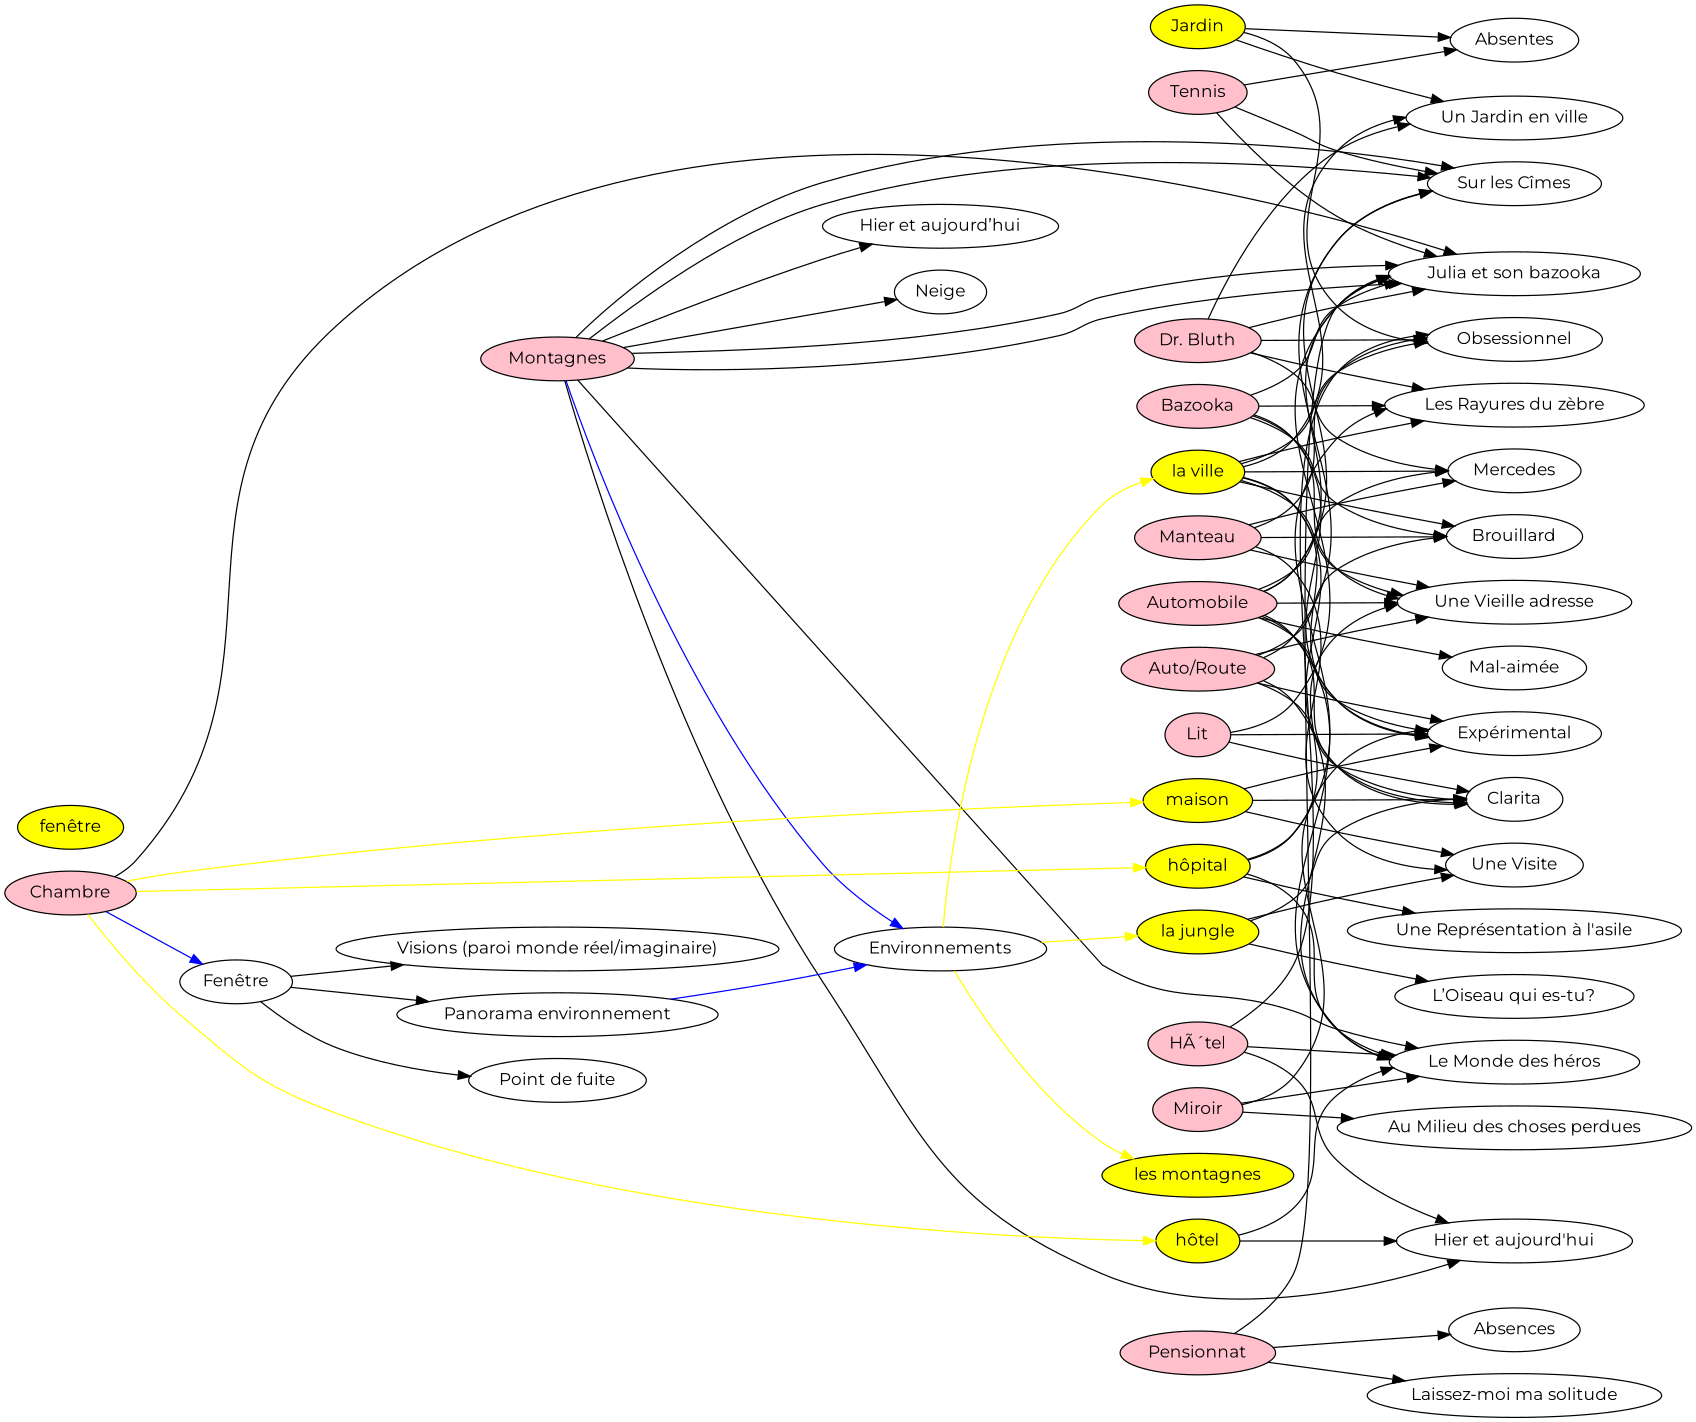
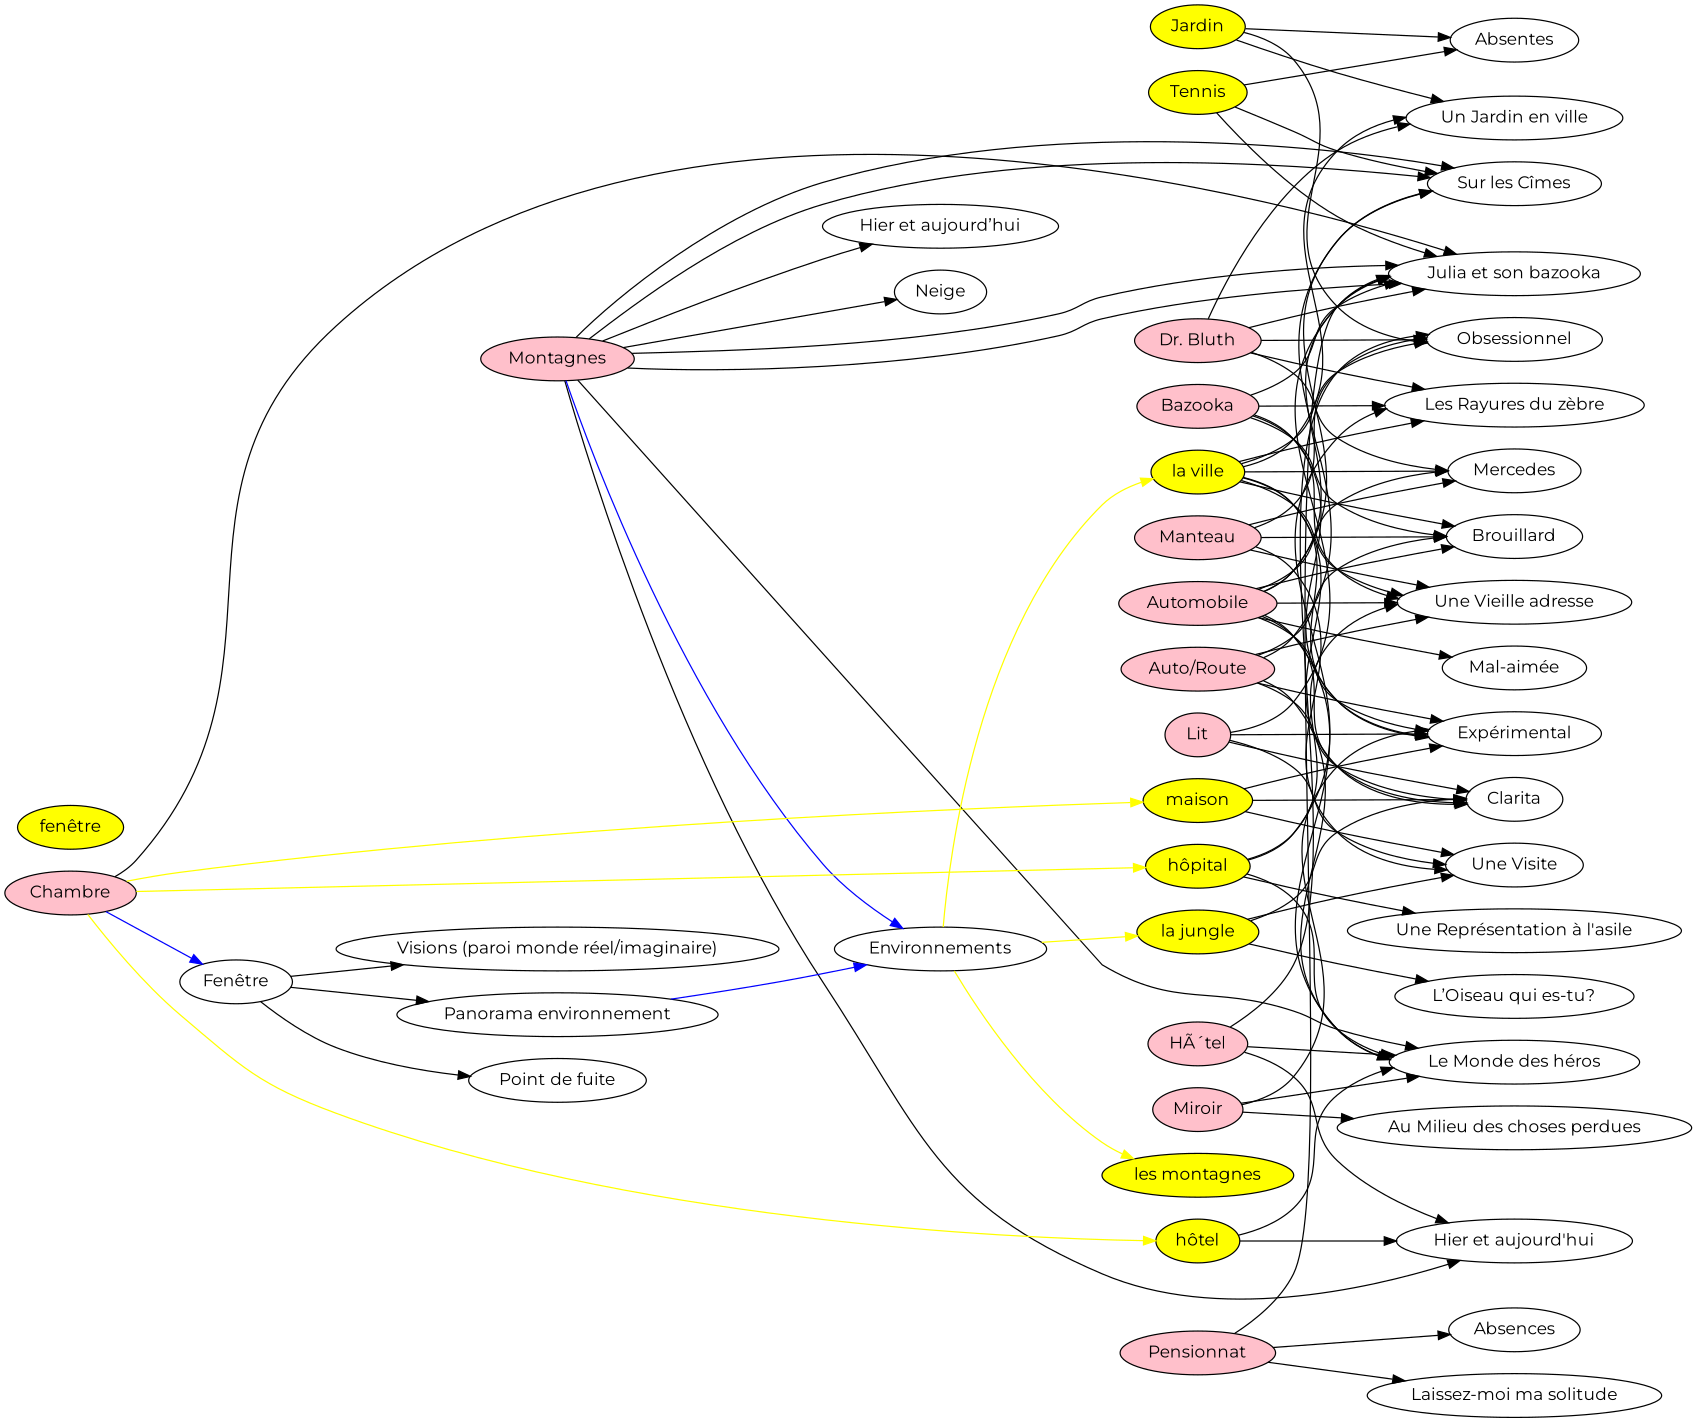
node "Tennis": fillcolor pink -> yellow
edge "Automobile" -> "Brouillard": added
edge "Lit" -> "Une Visite": added
